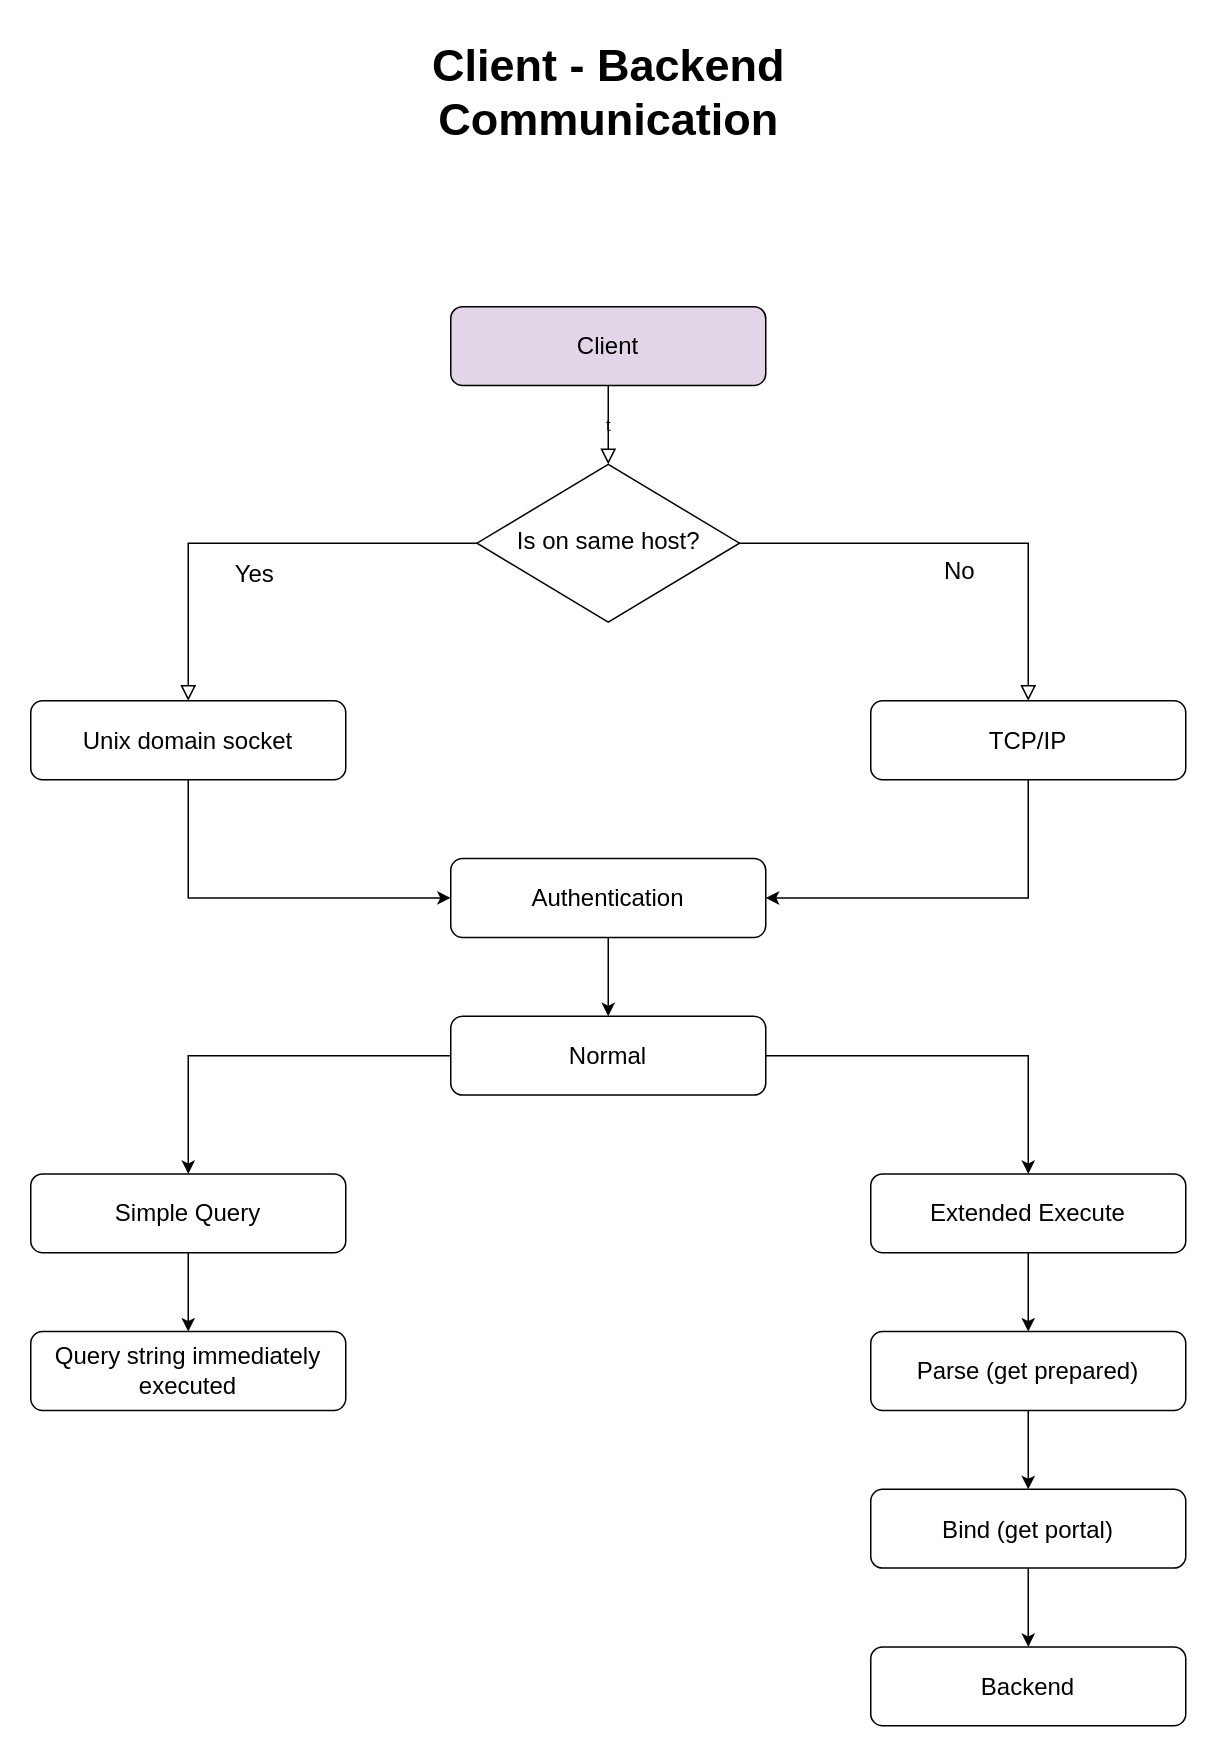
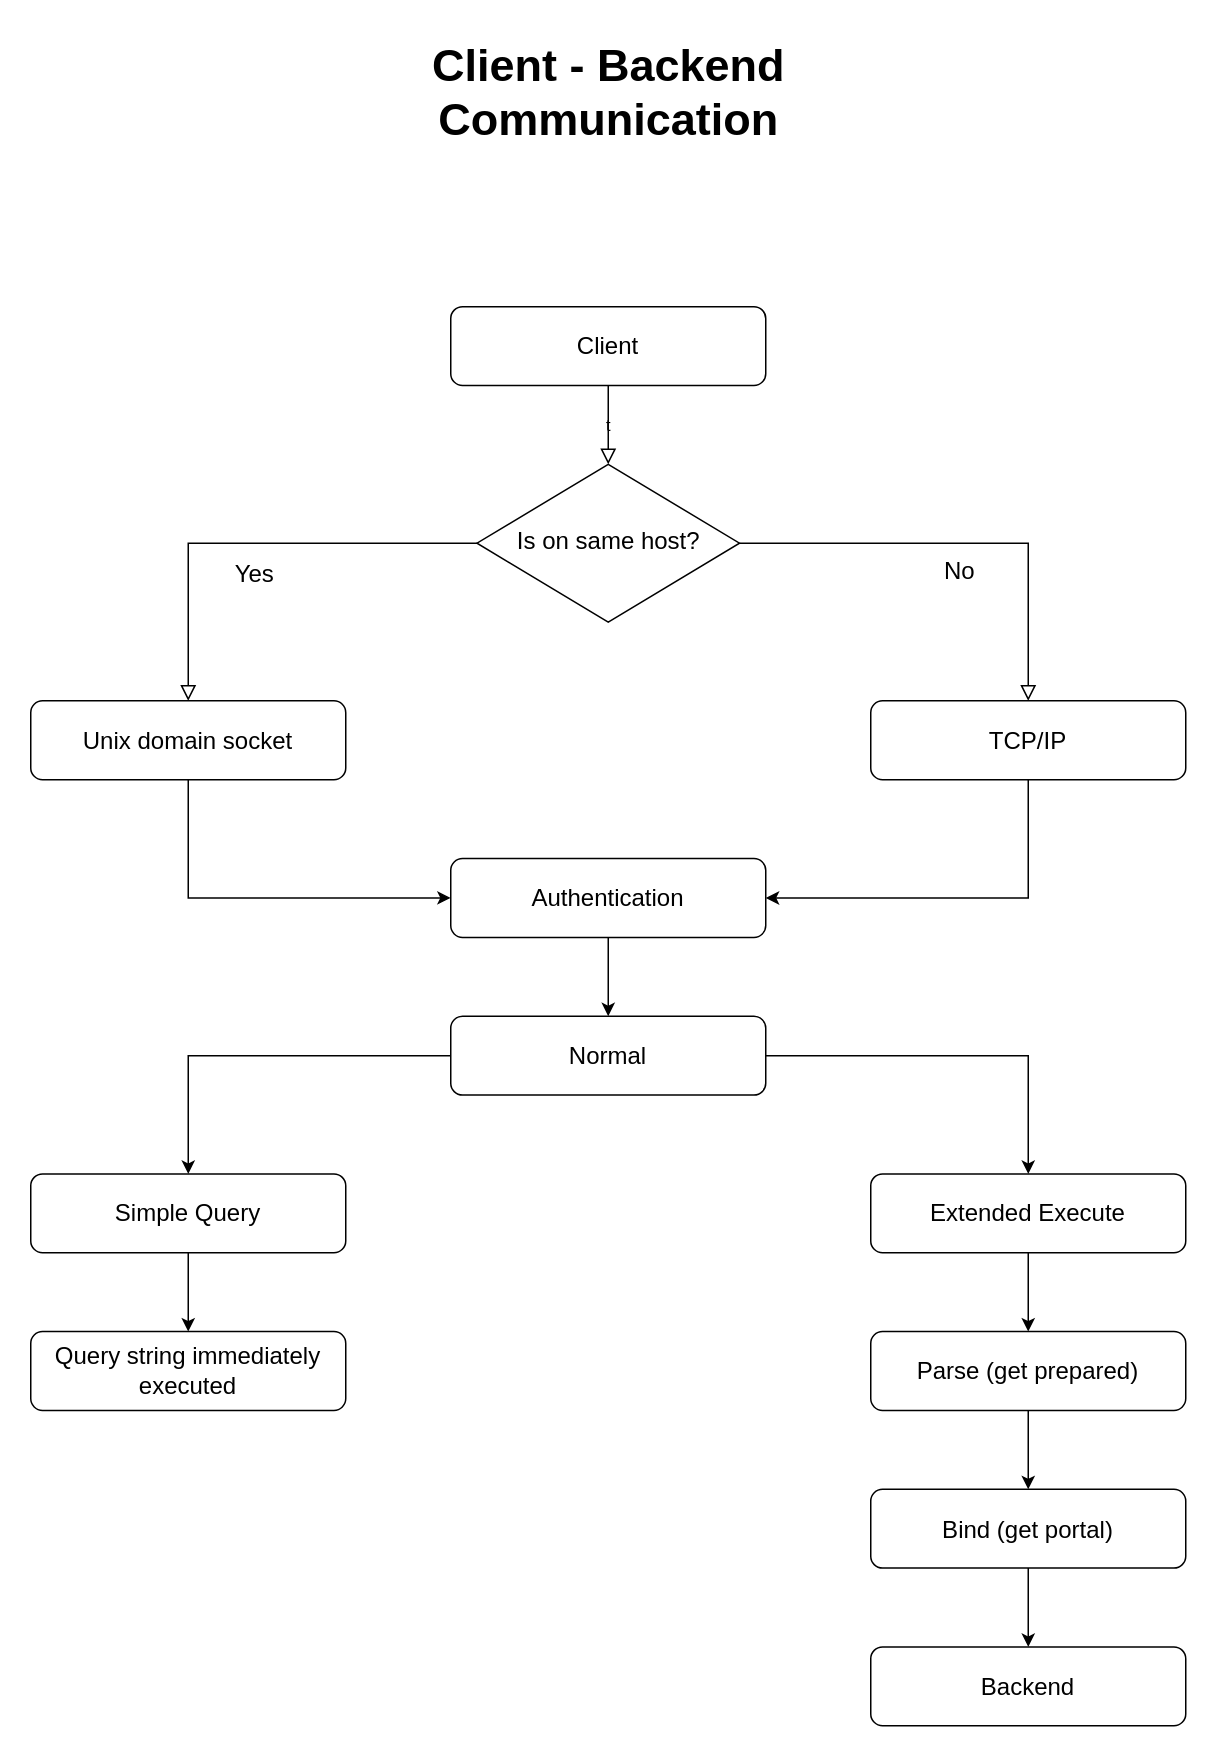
node "Client": fillcolor #e1d5e7 -> #ffffff
